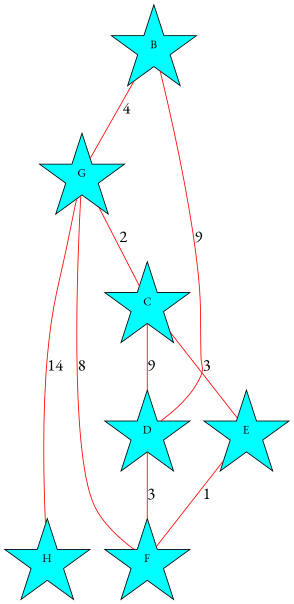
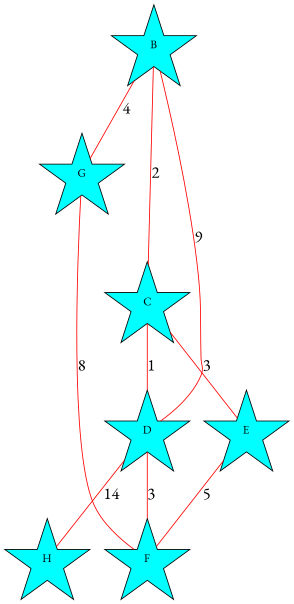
edge "G" -- "C": now "B" -- "C"
edge "G" -- "H": now "D" -- "H"
edge "C" -- "D": label "9" -> "1"
edge "E" -- "F": label "1" -> "5"
